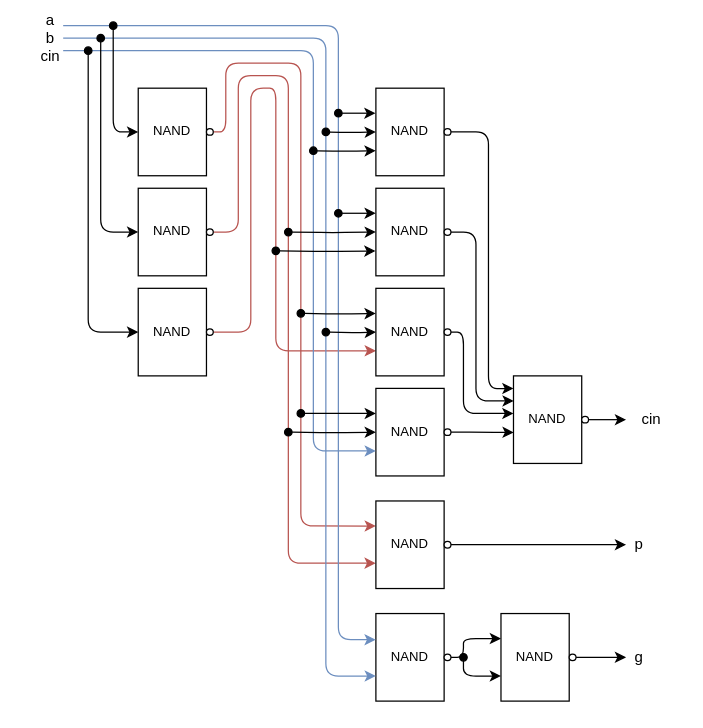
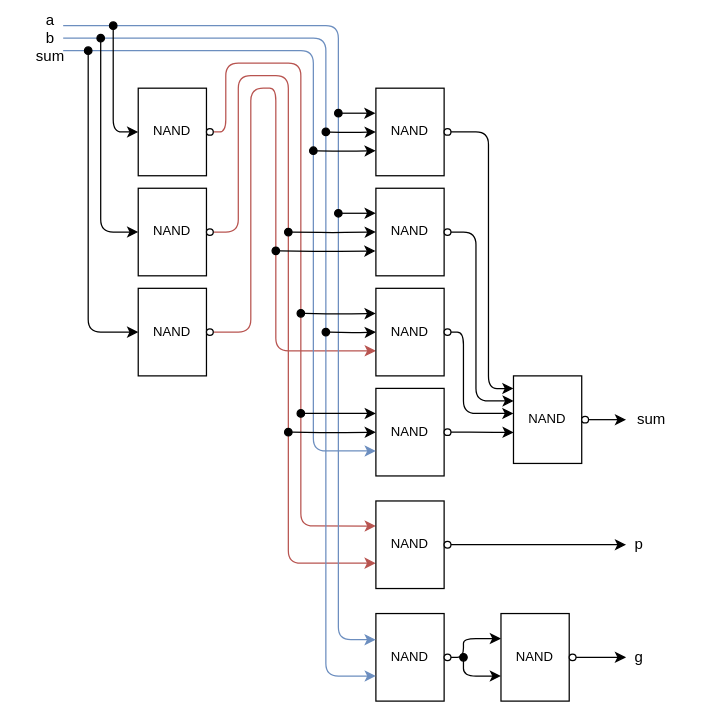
node "a b cin": label "a b cin" -> "a b sum"
node "cin": label "cin" -> "sum"
